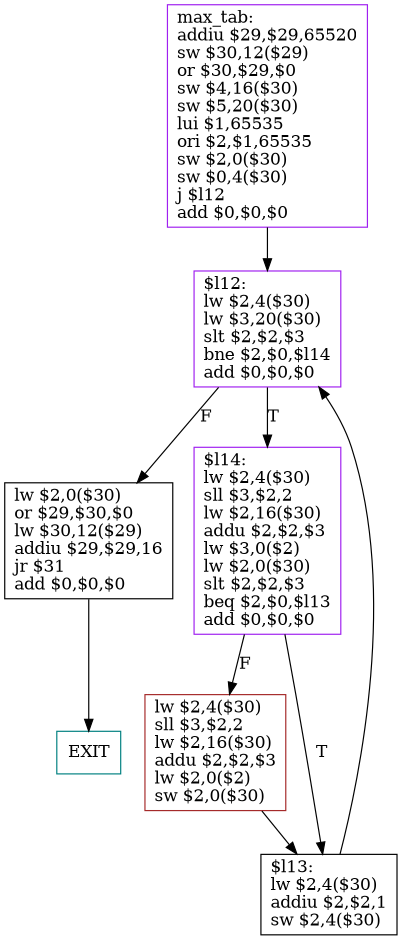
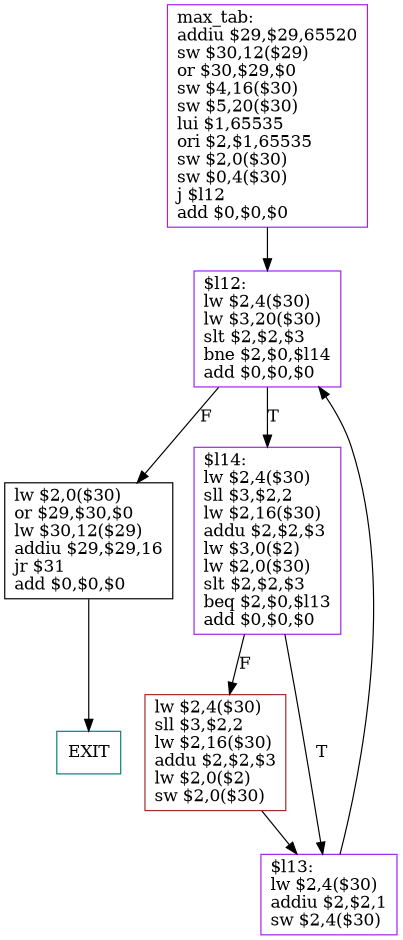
node "$l13: lw $2,4($30) addiu $2,$2,1 sw $2,4($30)": color black -> purple
